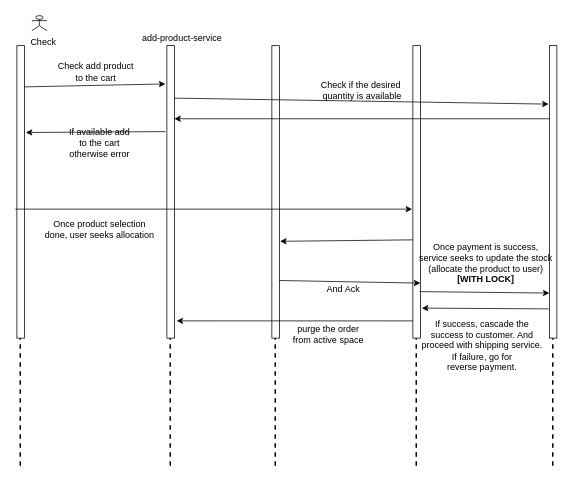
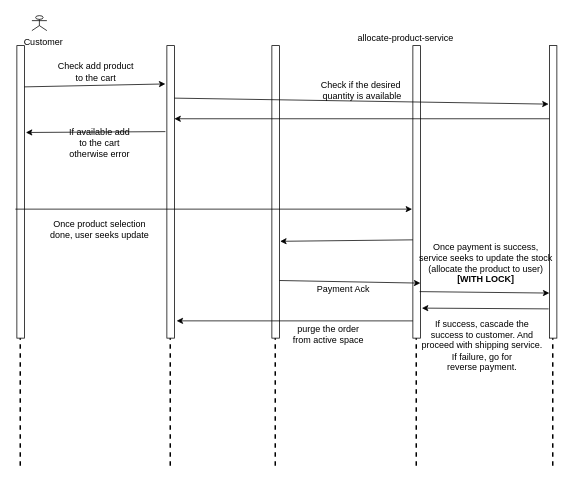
node "add-product-service": removed
node "allocate-product-service": added
node "Check": label "Check" -> "Customer"
node "Once product selection done, user seeks allocation": label "Once product selection done, user seeks allocation" -> "Once product selection done, user seeks update"
node "And Ack": label "And Ack" -> "Payment Ack"
